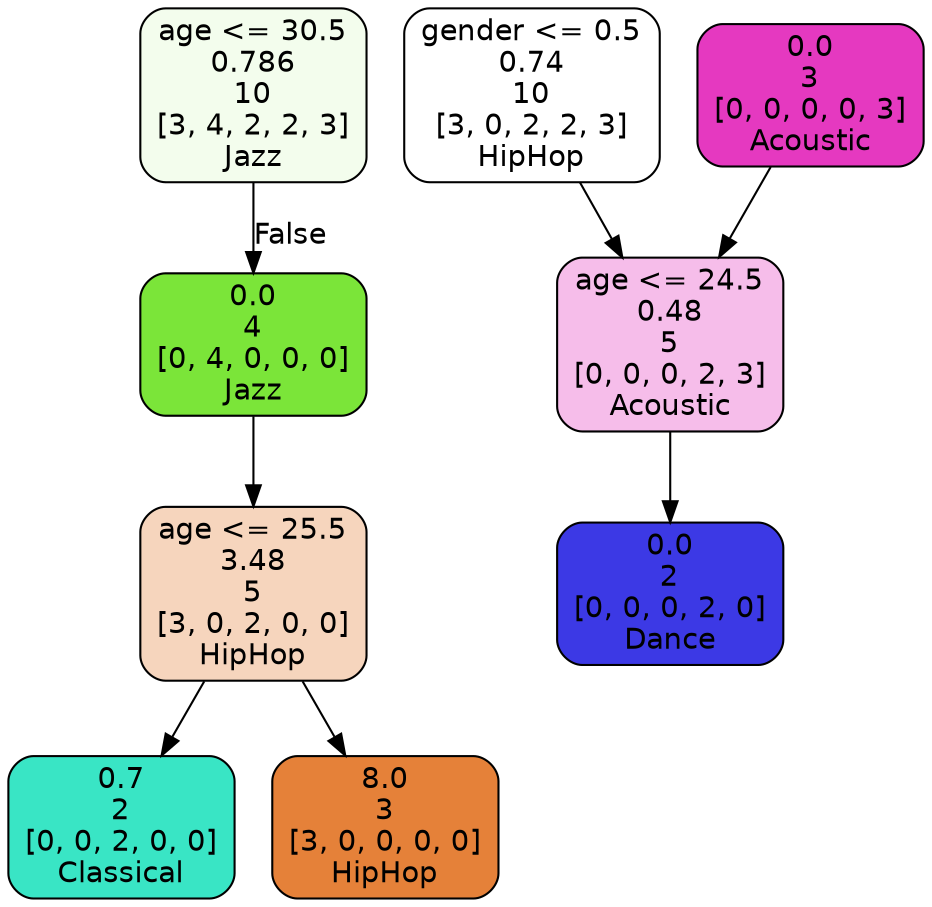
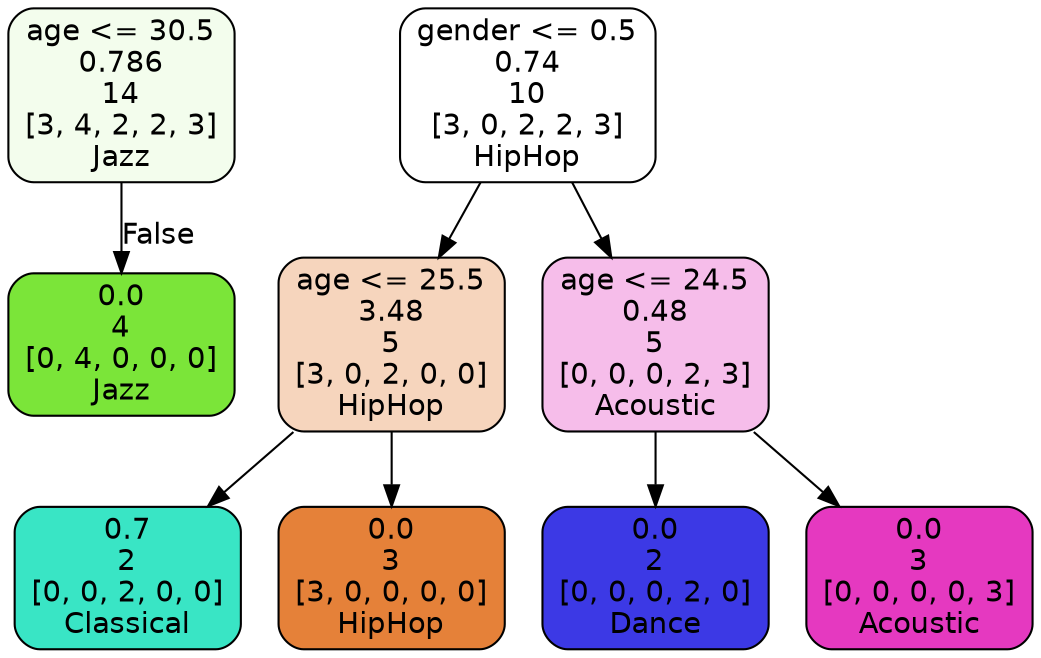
node "age <= 30.5 0.786 10 [3, 4, 2, 2, 3] Jazz": label "age <= 30.5 0.786 10 [3, 4, 2, 2, 3] Jazz" -> "age <= 30.5 0.786 14 [3, 4, 2, 2, 3] Jazz"
edge "0.0 3 [0, 0, 0, 0, 3] Acoustic" -> "age <= 24.5 0.48 5 [0, 0, 0, 2, 3] Acoustic": reversed
edge "0.0 4 [0, 4, 0, 0, 0] Jazz" -> "age <= 25.5 3.48 5 [3, 0, 2, 0, 0] HipHop": now "gender <= 0.5 0.74 10 [3, 0, 2, 2, 3] HipHop" -> "age <= 25.5 3.48 5 [3, 0, 2, 0, 0] HipHop"
node "8.0 3 [3, 0, 0, 0, 0] HipHop": label "8.0 3 [3, 0, 0, 0, 0] HipHop" -> "0.0 3 [3, 0, 0, 0, 0] HipHop"
